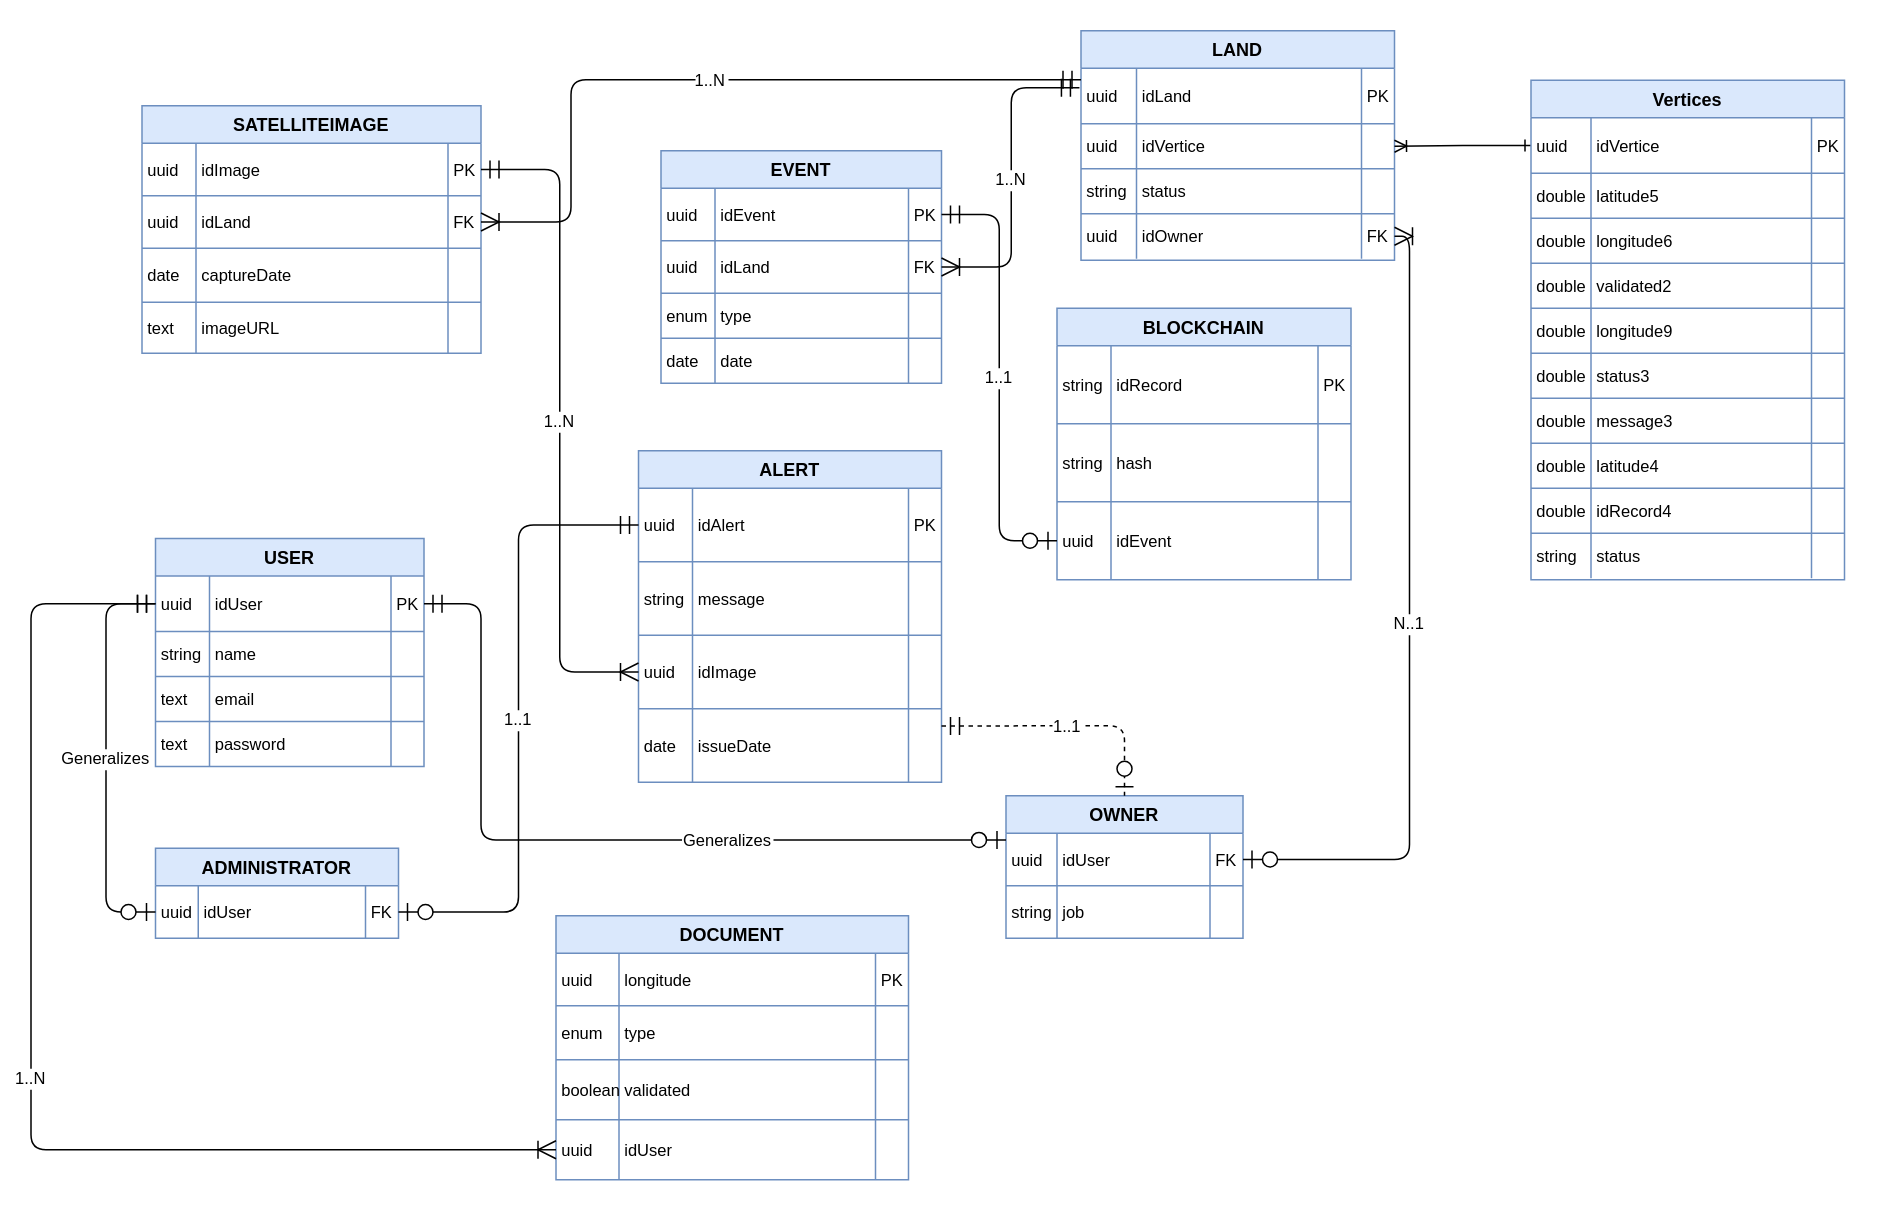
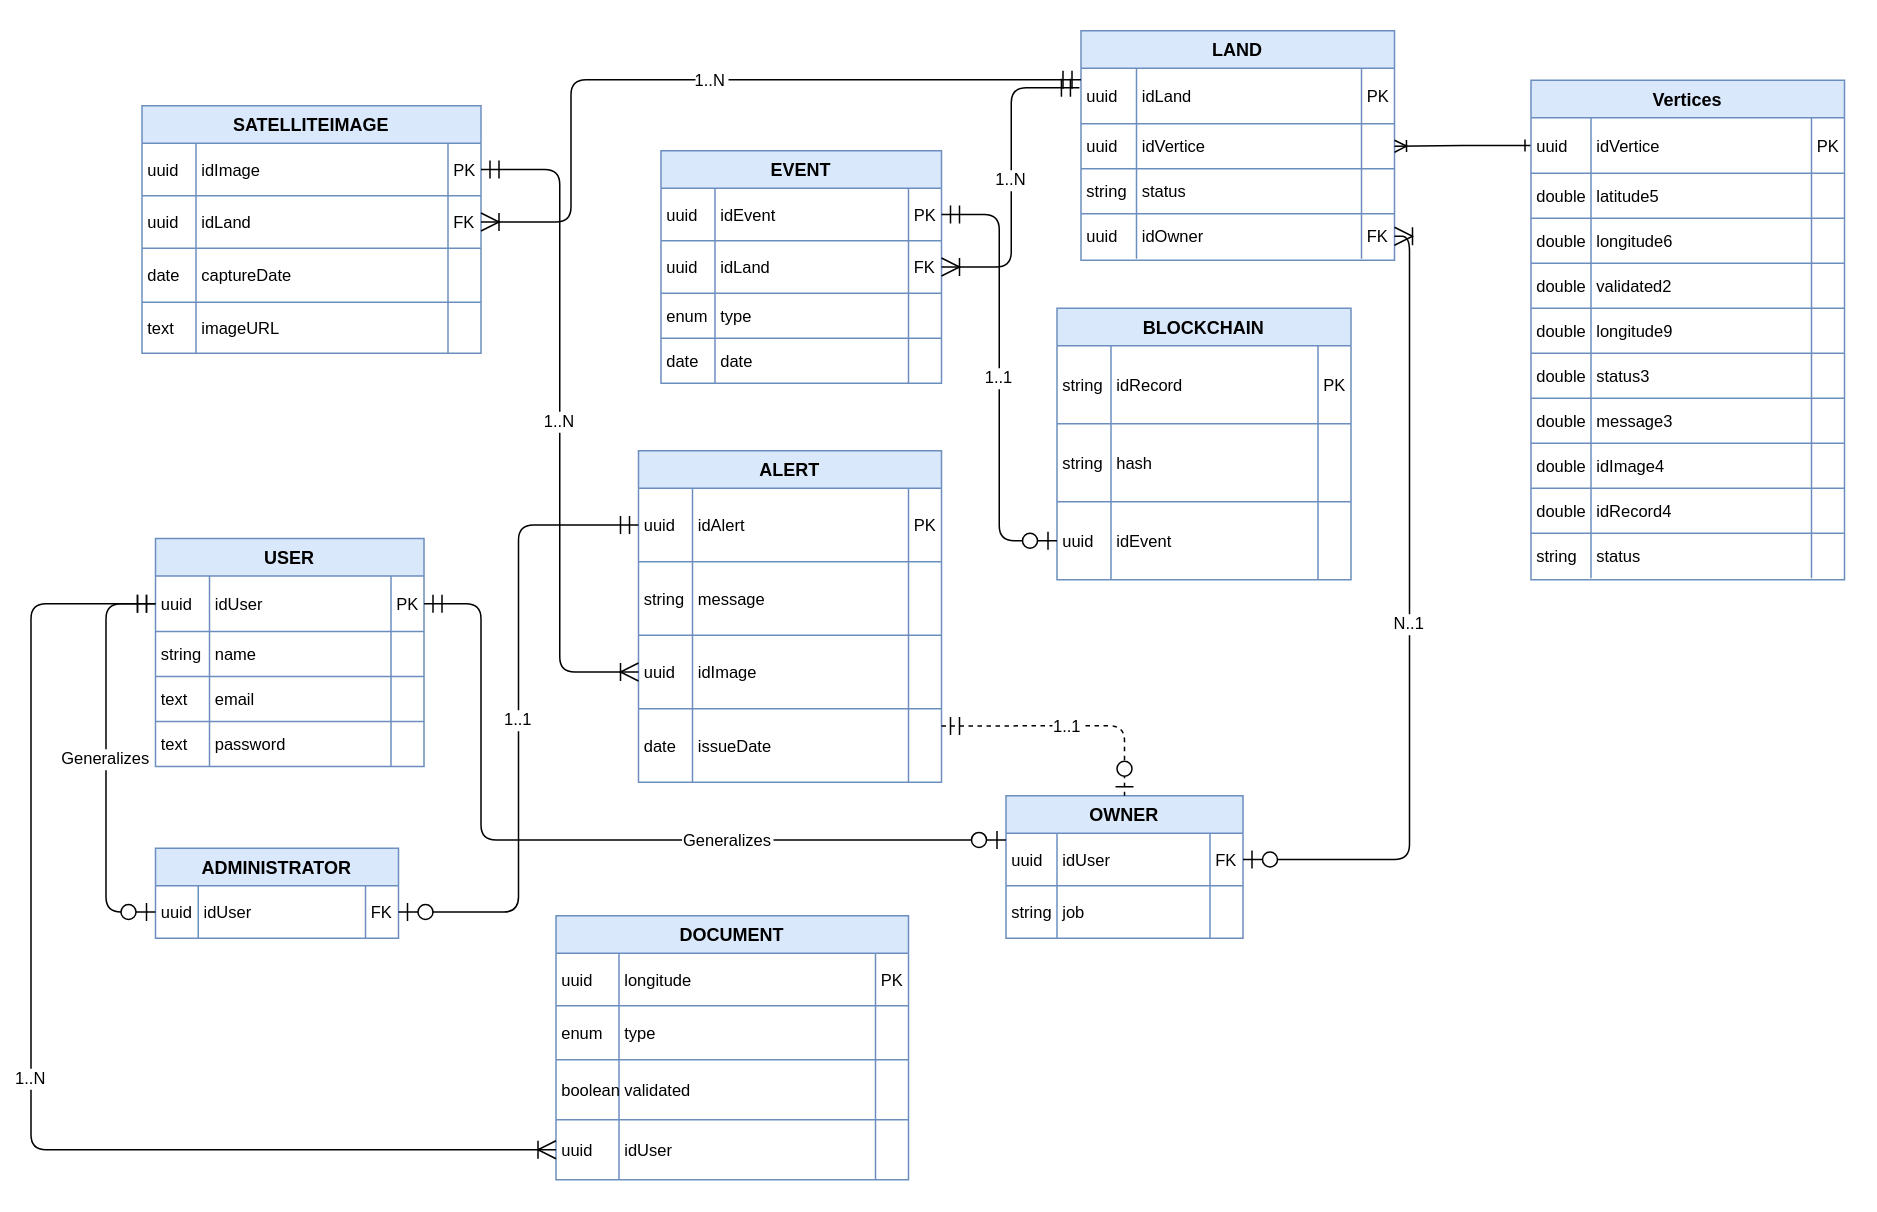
node "latitude4": label "latitude4" -> "idImage4"
